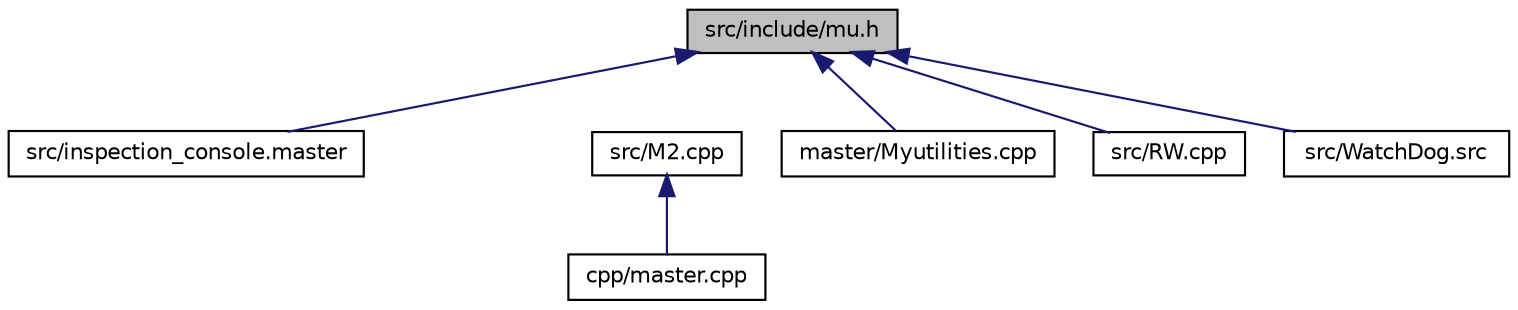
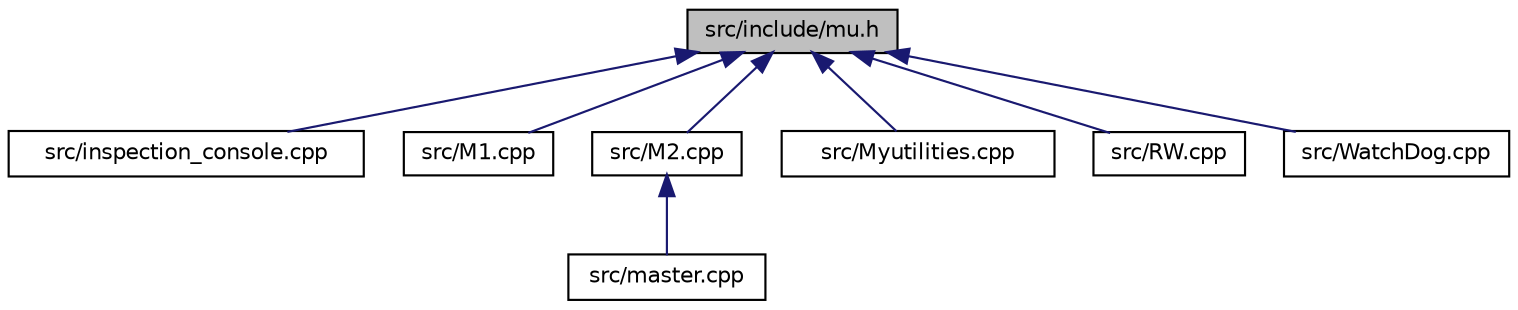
edge "src/M2.cpp" -> "src/include/mu.h": added
node "src/inspection_console.master": label "src/inspection_console.master" -> "src/inspection_console.cpp"
node "src/M1.cpp": added
node "master/Myutilities.cpp": label "master/Myutilities.cpp" -> "src/Myutilities.cpp"
node "src/WatchDog.src": label "src/WatchDog.src" -> "src/WatchDog.cpp"
node "cpp/master.cpp": label "cpp/master.cpp" -> "src/master.cpp"
